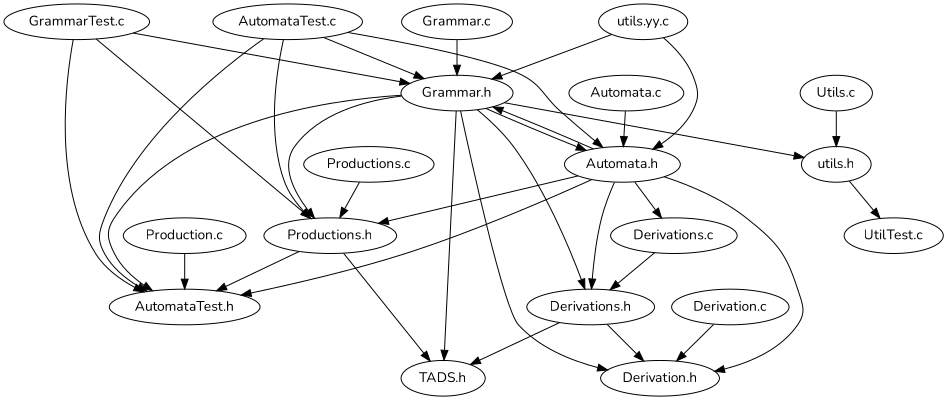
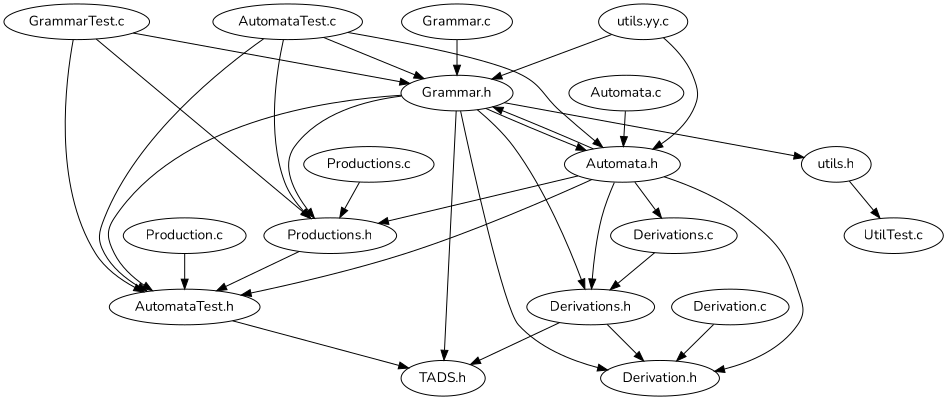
node "Utils.c": removed
edge "Productions.h" -> "TADS.h": now "AutomataTest.h" -> "TADS.h"
